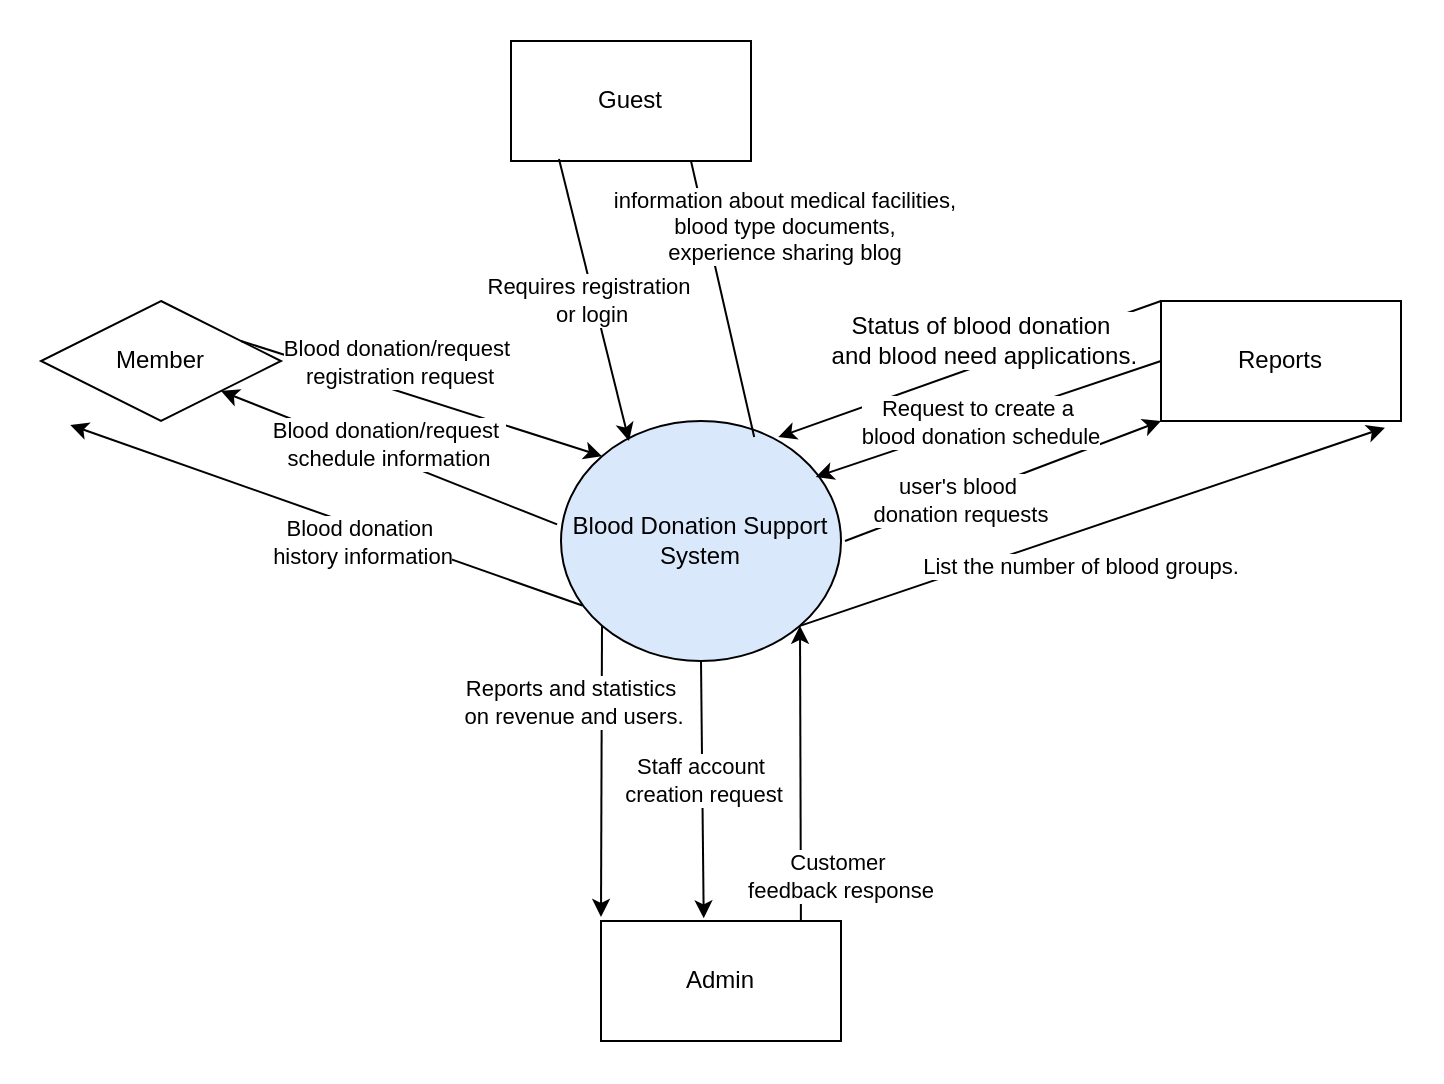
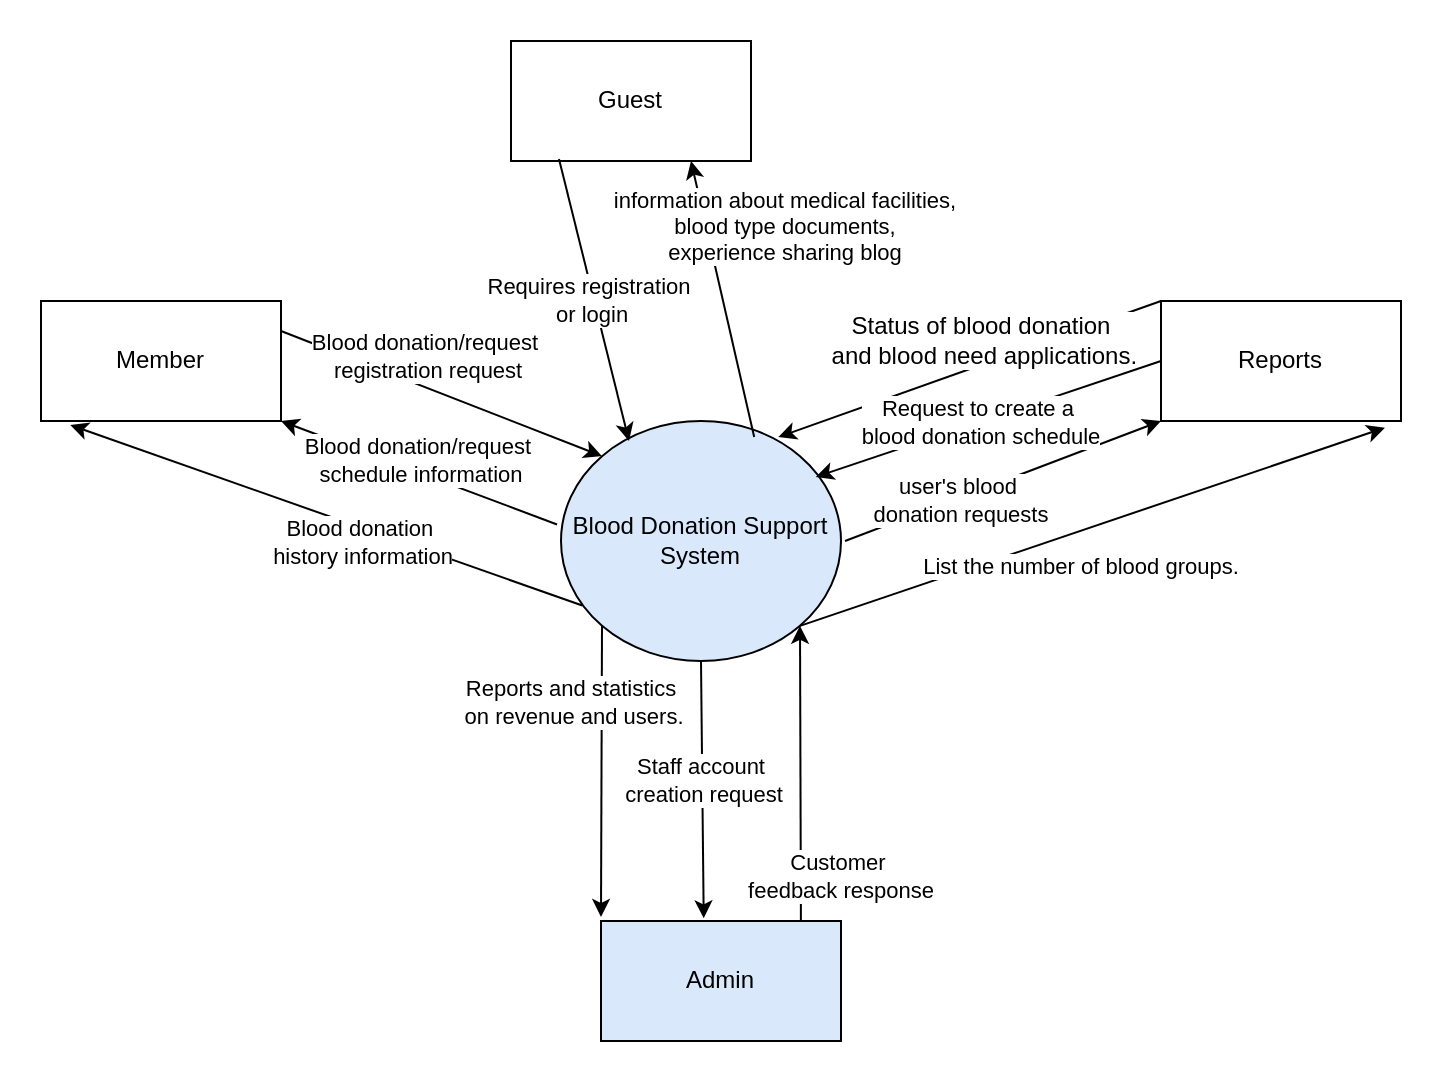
edge "Guest" -- "Blood Donation Support System": arrowhead none -> classic
node "Member": shape diamond -> rectangle
node "Admin": fillcolor #ffffff -> #dae8fc
